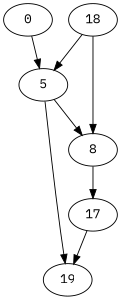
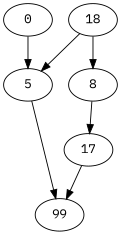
edge "5" -> "8": removed
node "19": label "19" -> "99"
